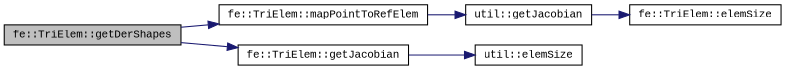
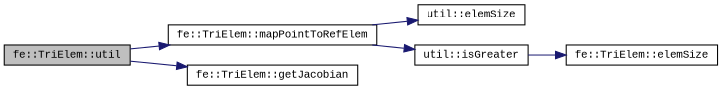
node "util::getJacobian": label "util::getJacobian" -> "util::isGreater"
node "fe::TriElem::getDerShapes": label "fe::TriElem::getDerShapes" -> "fe::TriElem::util"
edge "fe::TriElem::getJacobian" -> "util::elemSize": now "fe::TriElem::mapPointToRefElem" -> "util::elemSize"
